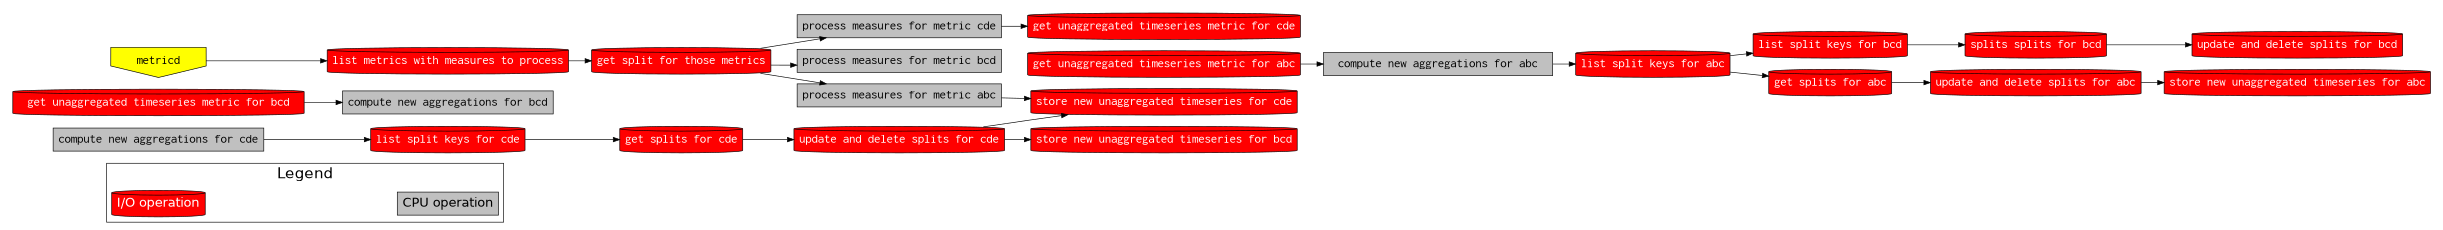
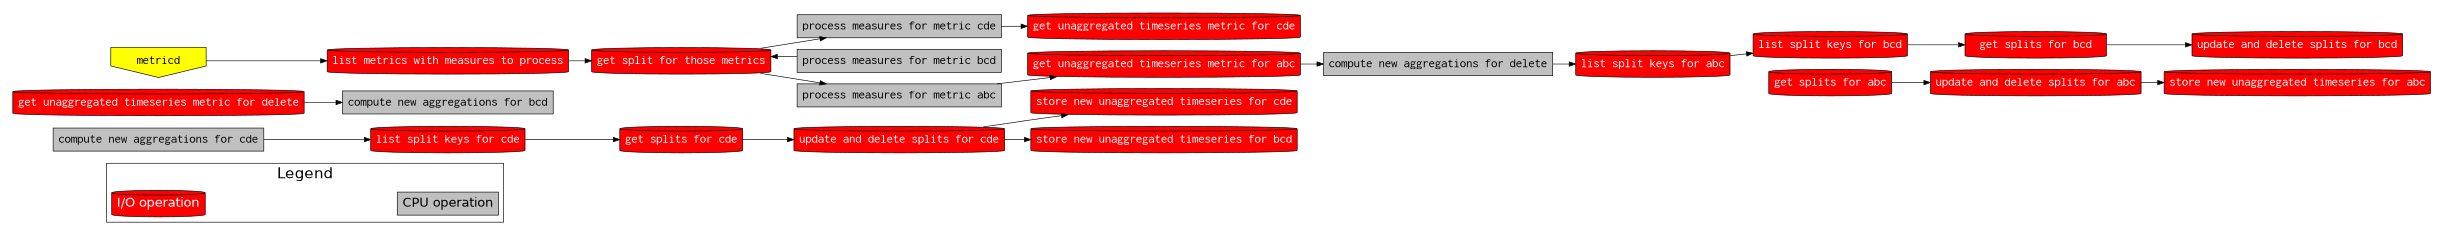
node "splits splits for bcd": label "splits splits for bcd" -> "get splits for bcd"
node "compute new aggregations for abc": label "compute new aggregations for abc" -> "compute new aggregations for delete"
edge "get split for those metrics" -> "process measures for metric bcd": reversed
edge "list split keys for abc" -> "get splits for abc": removed
edge "process measures for metric abc" -> "store new unaggregated timeseries for cde": now "process measures for metric abc" -> "get unaggregated timeseries metric for abc"
node "get unaggregated timeseries metric for bcd": label "get unaggregated timeseries metric for bcd" -> "get unaggregated timeseries metric for delete"
